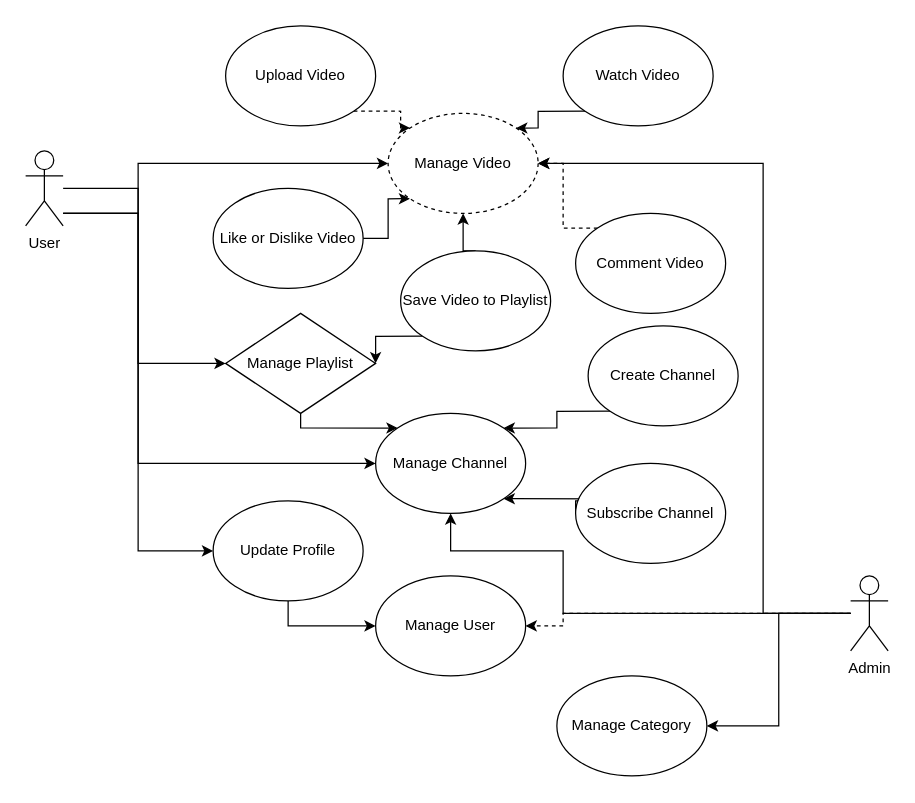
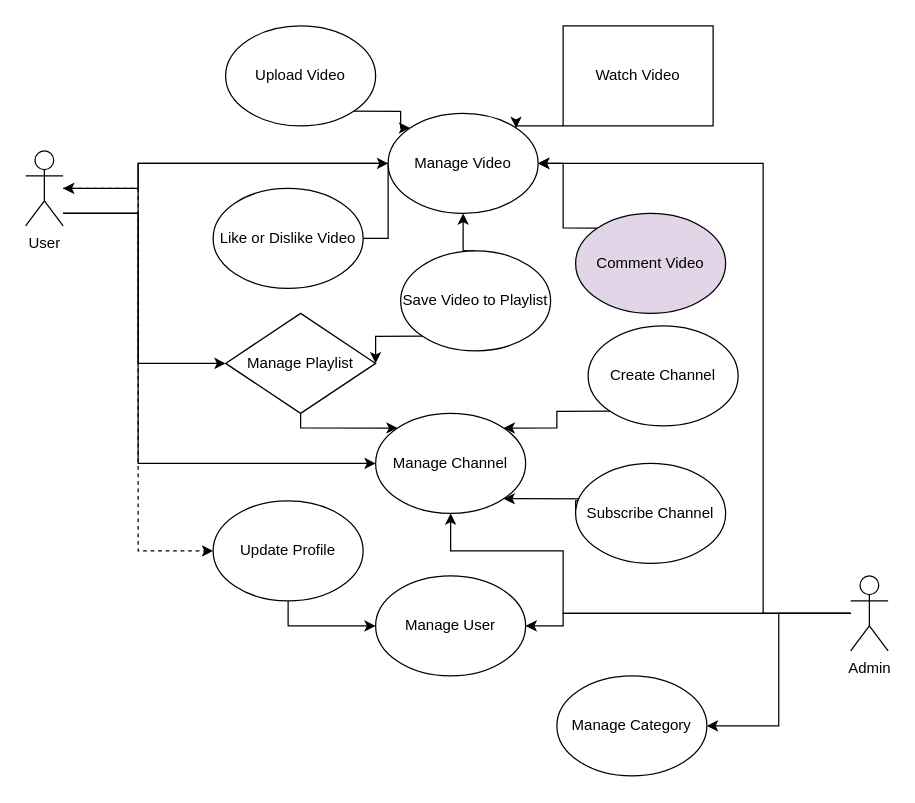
node "Watch Video": shape ellipse -> rectangle
edge "Upload Video" -> "Manage Video": style dashed -> solid
node "Manage Video": style dashed -> solid
edge "Like or Dislike Video" -> "Manage Video": now "Like or Dislike Video" -> "User"
edge "Comment Video" -> "Manage Video": style dashed -> solid
node "Comment Video": fillcolor #ffffff -> #e1d5e7
edge "User" -> "Update Profile": style solid -> dashed
edge "Admin" -> "Manage User": style dashed -> solid
